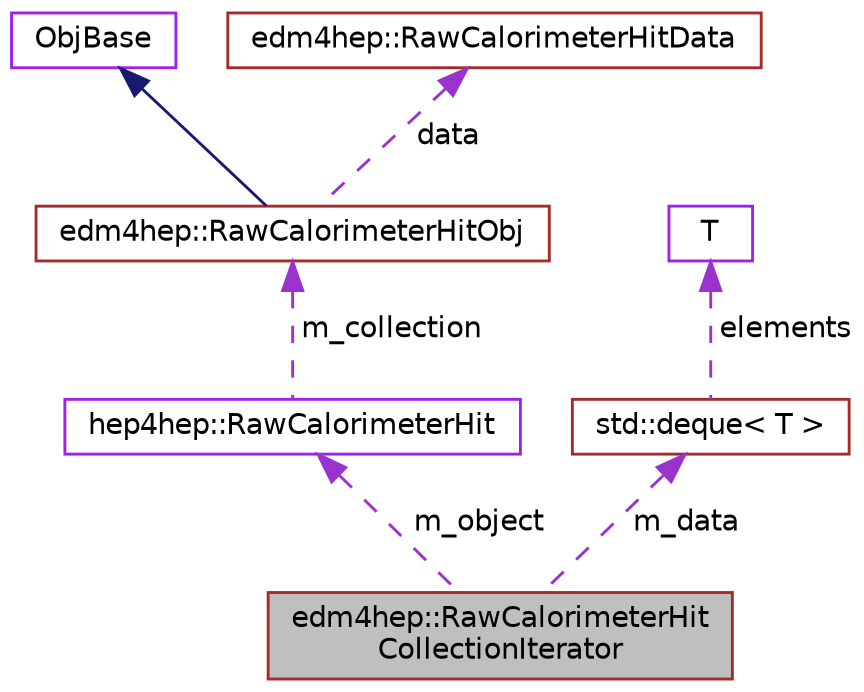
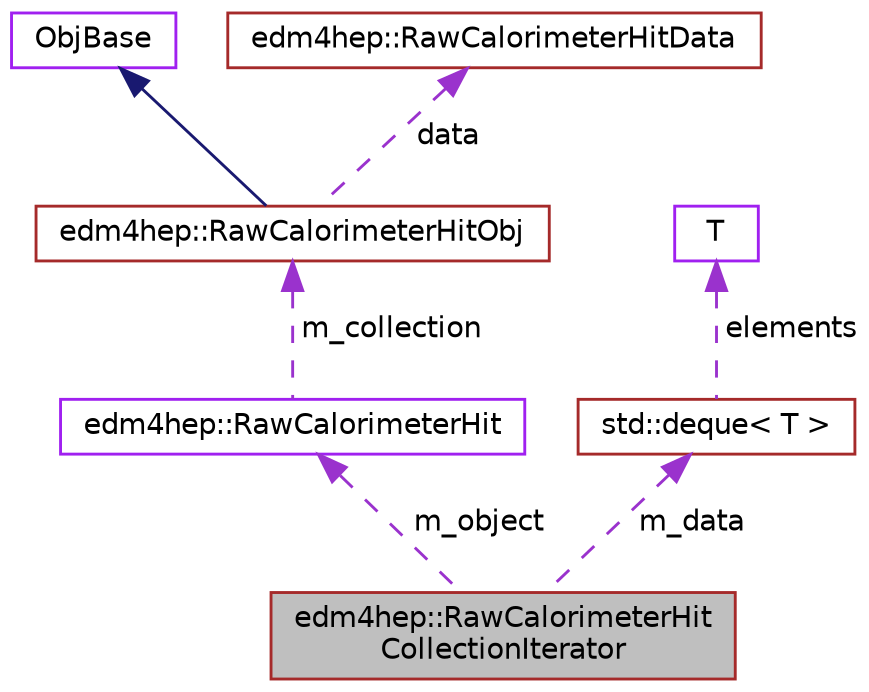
node "hep4hep::RawCalorimeterHit": label "hep4hep::RawCalorimeterHit" -> "edm4hep::RawCalorimeterHit"
